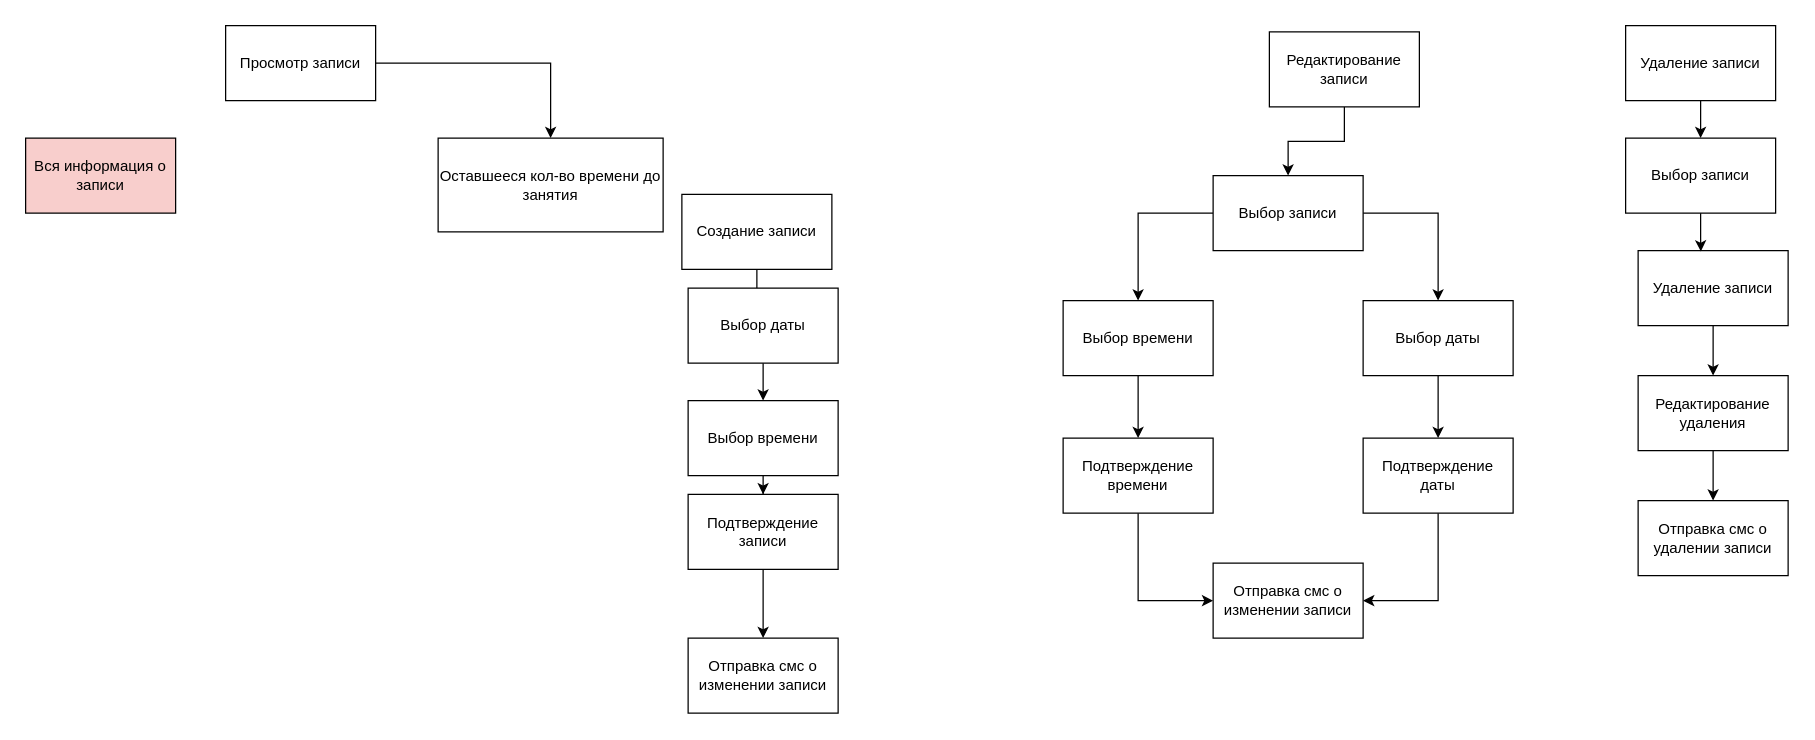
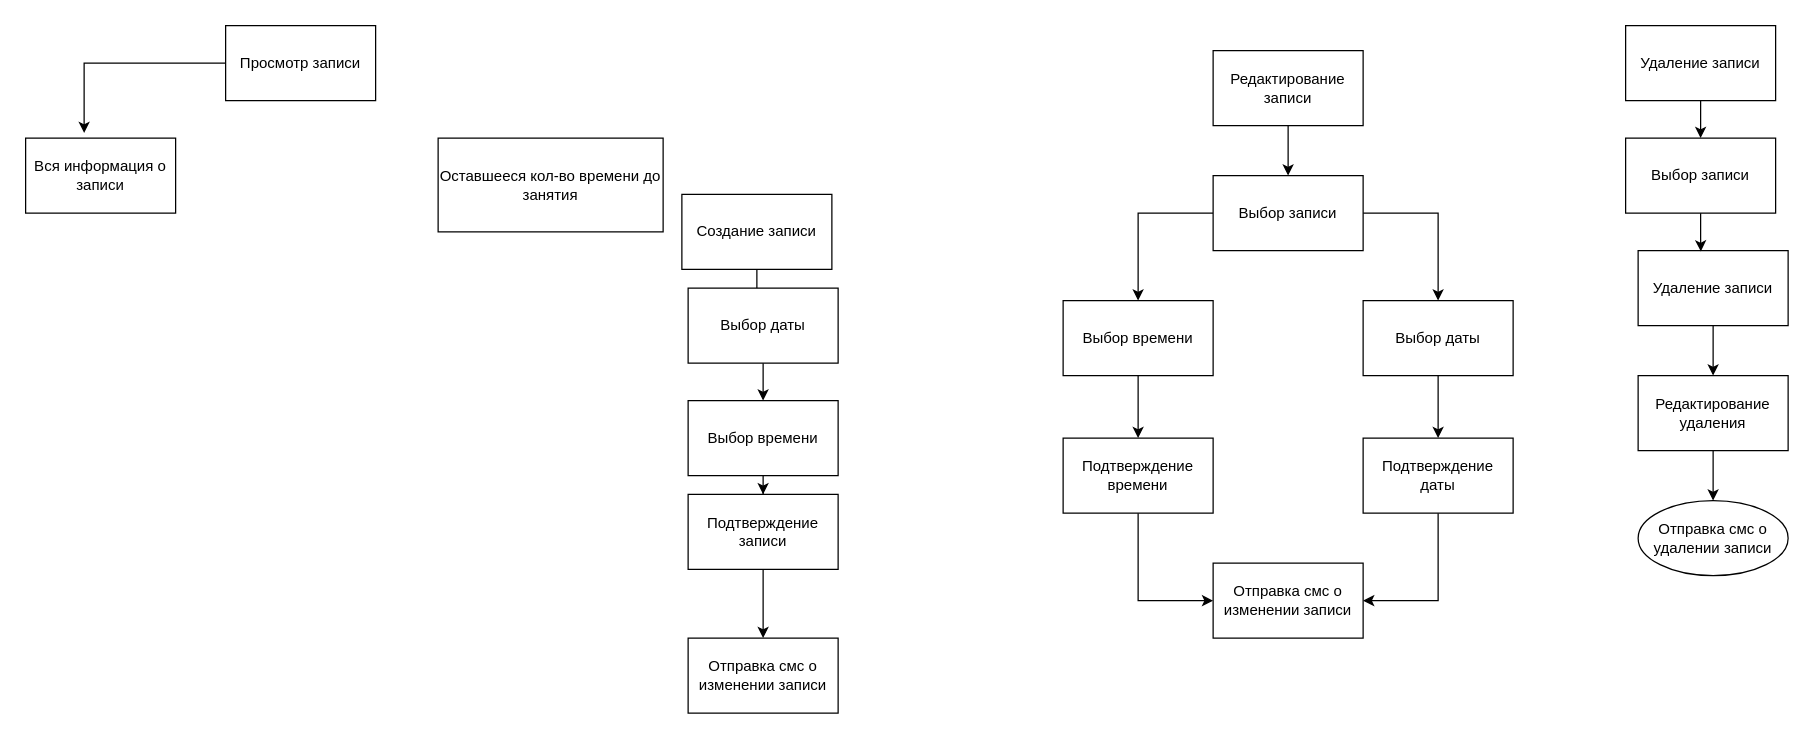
edge "Просмотр записи" -> "Вся информация о записи": added
edge "Просмотр записи" -> "Оставшееся кол-во времени до занятия": removed
node "Редактирование записи": moved (1344, 69) -> (1288, 88)
node "Вся информация о записи": fillcolor #f8cecc -> #ffffff
node "Отправка смс о удалении записи": shape rectangle -> ellipse
